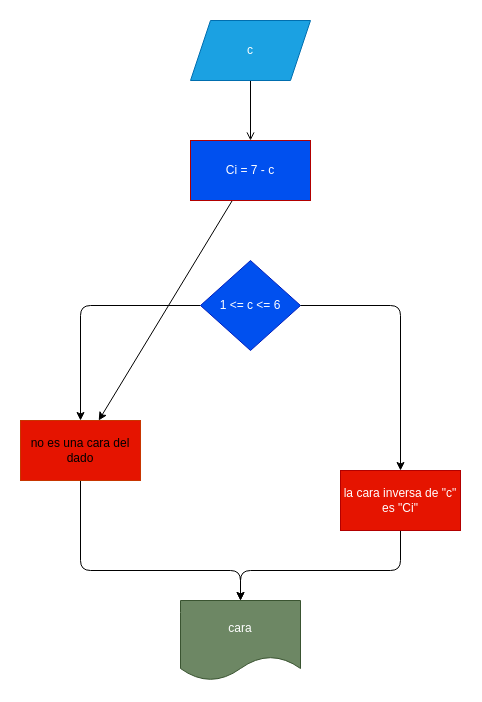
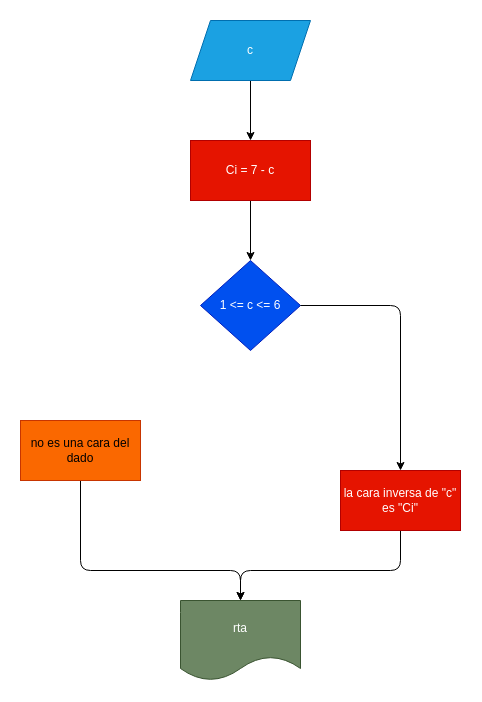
edge "c" -> "Ci = 7 - c": arrowhead open -> classic
node "Ci = 7 - c": fillcolor #0050ef -> #e51400
edge "1 <= c <= 6" -> "no es una cara del dado": removed
edge "Ci = 7 - c" -> "no es una cara del dado": now "Ci = 7 - c" -> "1 <= c <= 6"
node "no es una cara del dado": fillcolor #e51400 -> #fa6800
node "cara": label "cara" -> "rta"
